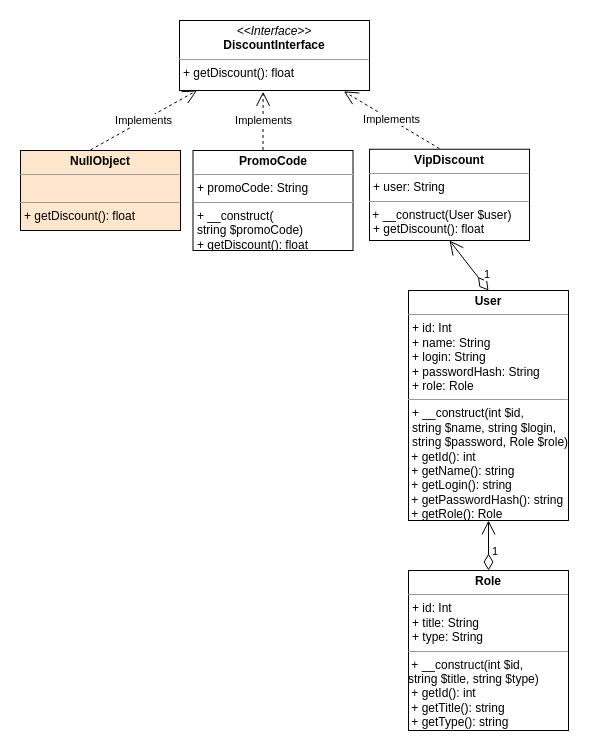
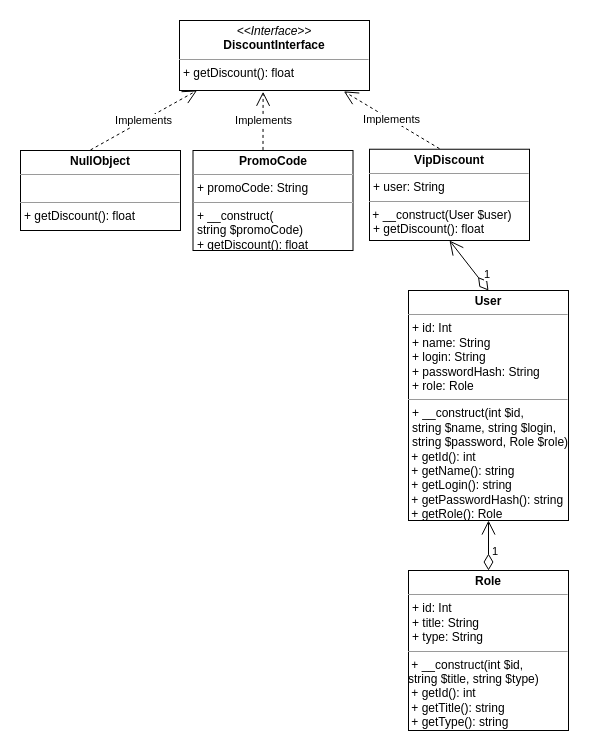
node "NullObject + getDiscount(): float": fillcolor #ffe6cc -> #ffffff
